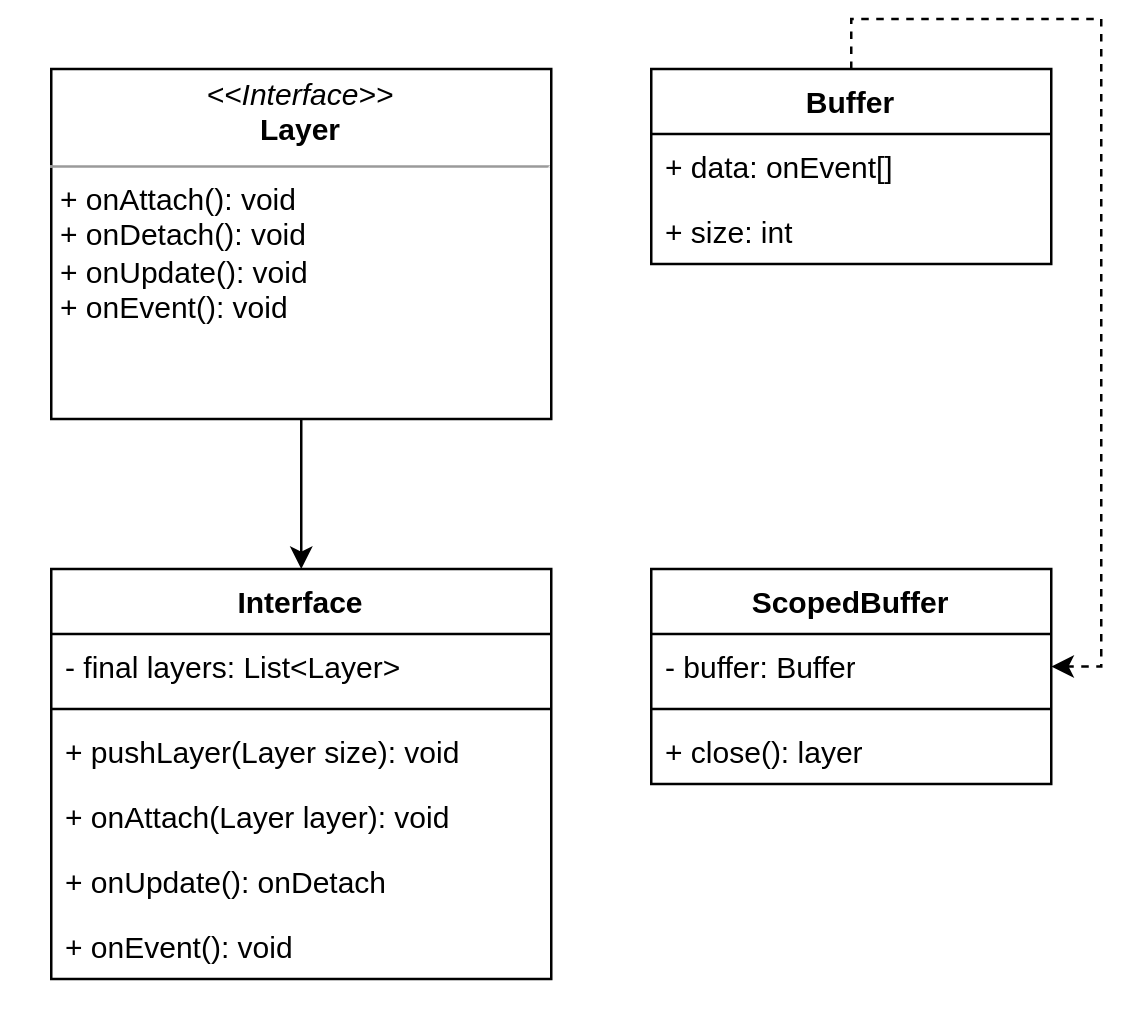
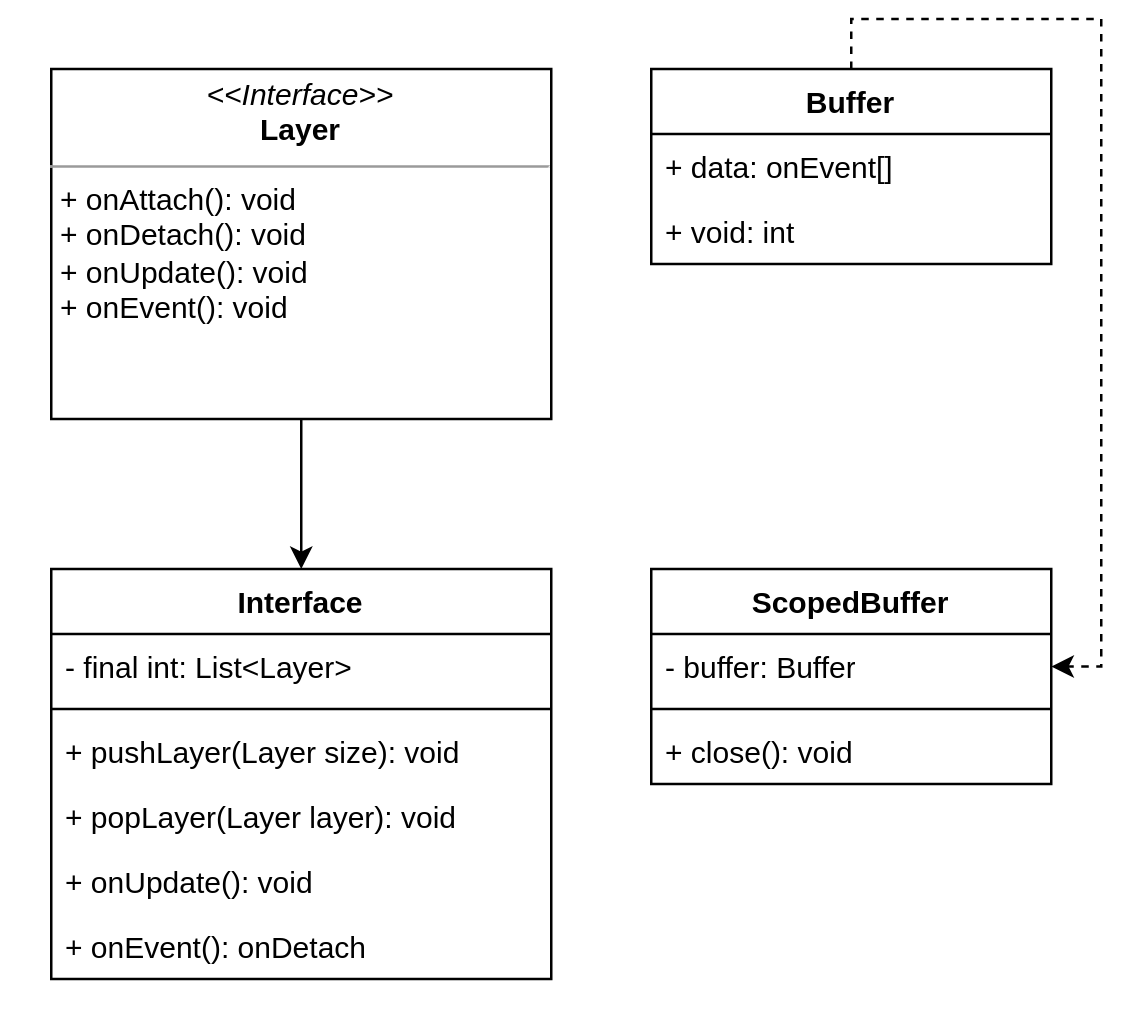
node "+ size: int": label "+ size: int" -> "+ void: int"
node "- final layers: List<Layer>": label "- final layers: List<Layer>" -> "- final int: List<Layer>"
node "+ close(): layer": label "+ close(): layer" -> "+ close(): void"
node "+ onAttach(Layer layer): void": label "+ onAttach(Layer layer): void" -> "+ popLayer(Layer layer): void"
node "+ onUpdate(): onDetach": label "+ onUpdate(): onDetach" -> "+ onUpdate(): void"
node "+ onEvent(): void": label "+ onEvent(): void" -> "+ onEvent(): onDetach"
